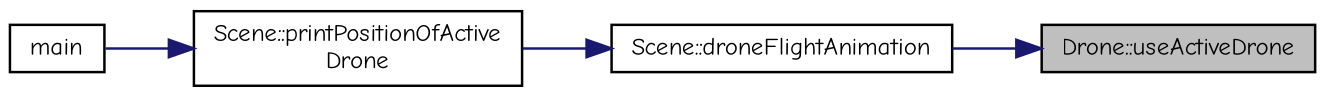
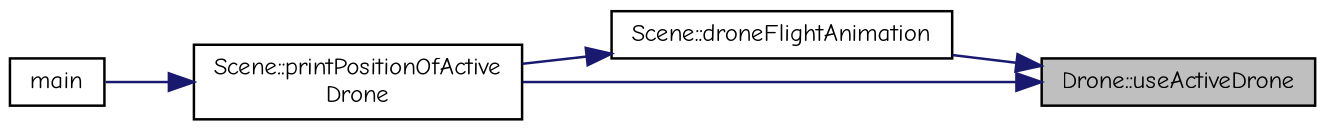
edge "Scene::printPositionOfActive Drone" -> "Drone::useActiveDrone": added
